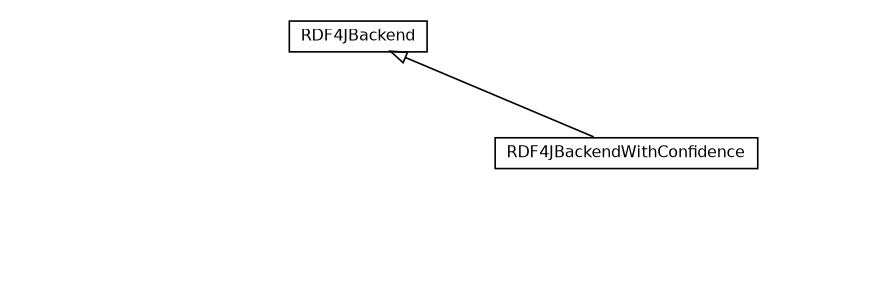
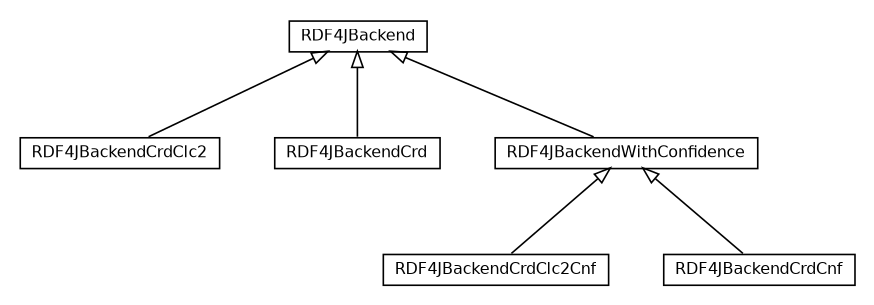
node "RDF4JBackendCrdClc2": added
node "RDF4JBackendCrd": added
node "RDF4JBackendCrdClc2Cnf": added
node "RDF4JBackendCrdCnf": added
